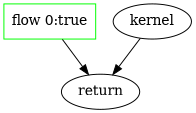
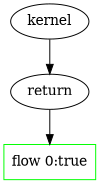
edge "flow 0:true" -> "return": reversed
